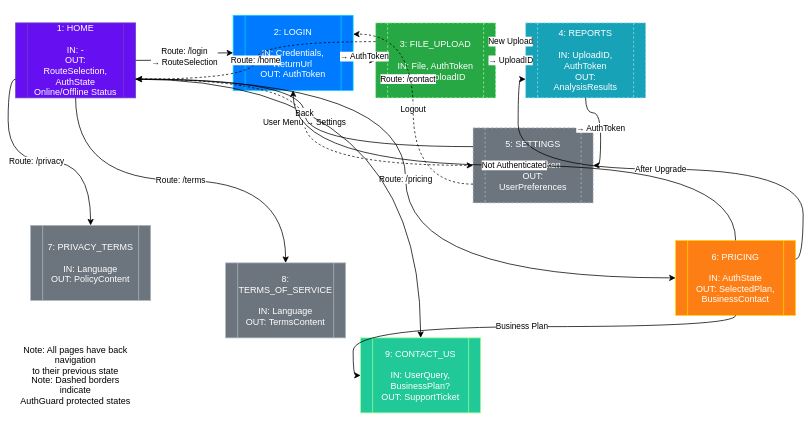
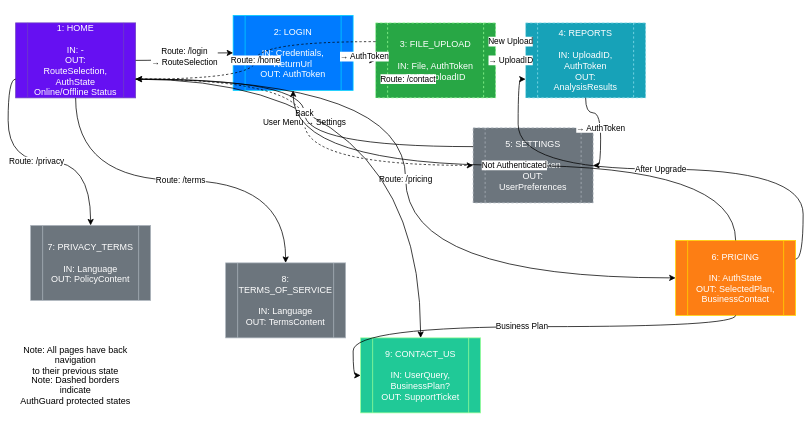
edge "5: SETTINGS IN: AuthToken OUT: UserPreferences" -> "2: LOGIN IN: Credentials, ReturnUrl OUT: AuthToken": removed, label "Logout"
